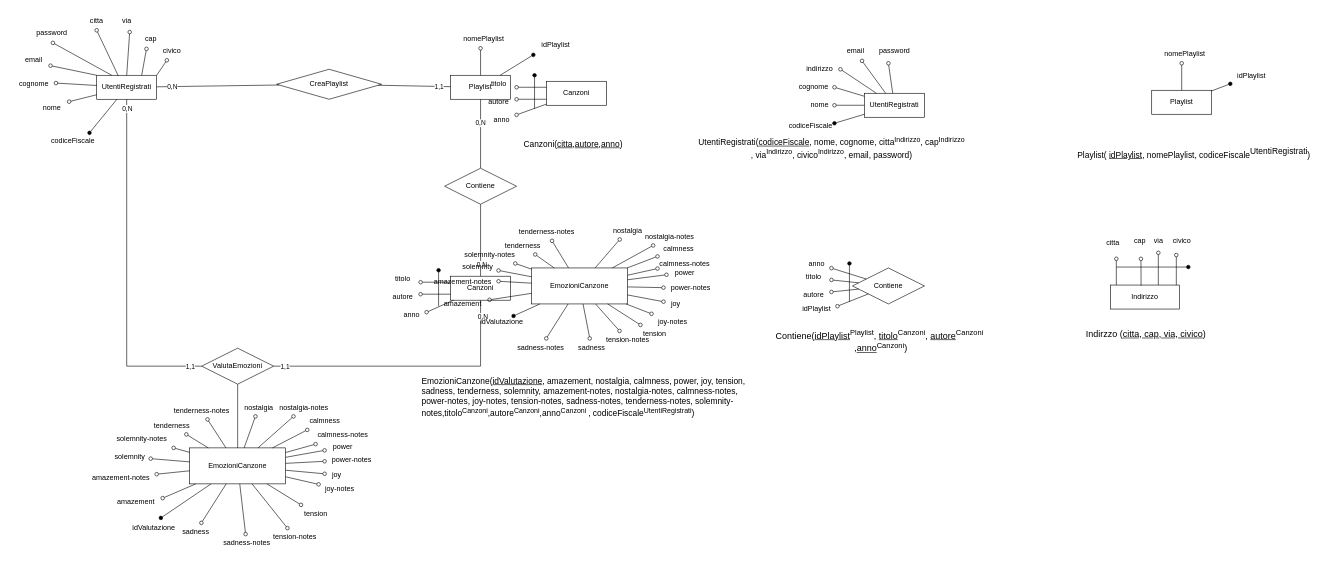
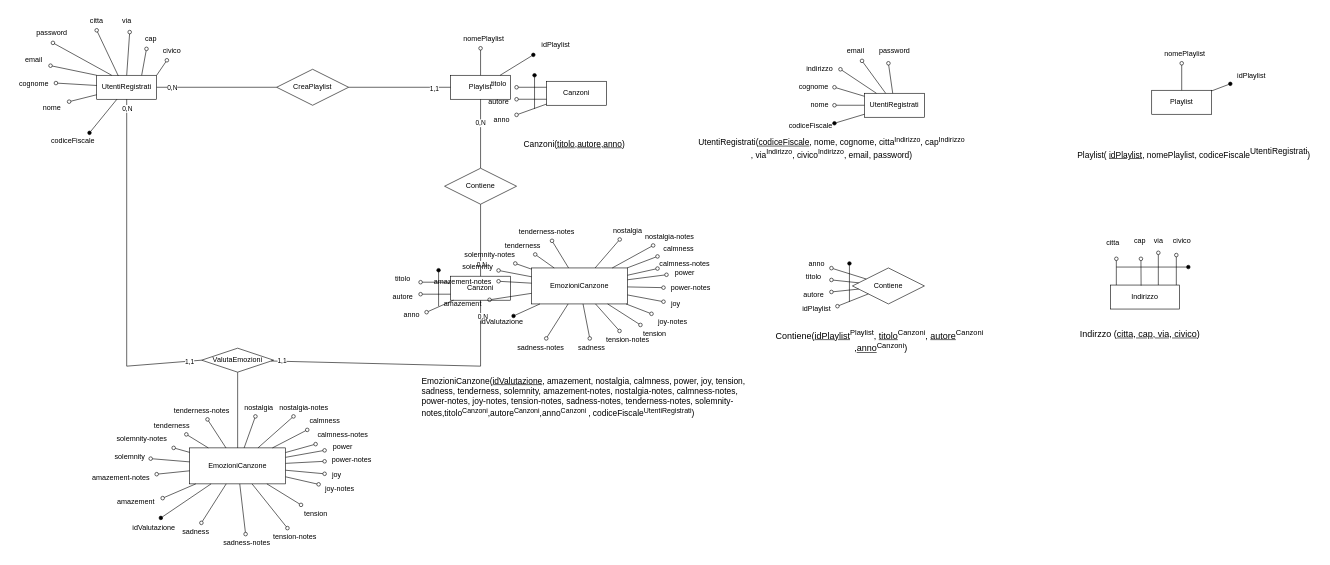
node "CreaPlaylist": size 105x30 -> 72x36
node "Canzoni(citta,autore,anno)": label "Canzoni(citta,autore,anno)" -> "Canzoni(titolo,autore,anno)"
node "Indirzzo (citta, cap, via, civico)": moved (1146, 334) -> (1140, 334)
node "ValutaEmozioni": size 72x36 -> 72x24
